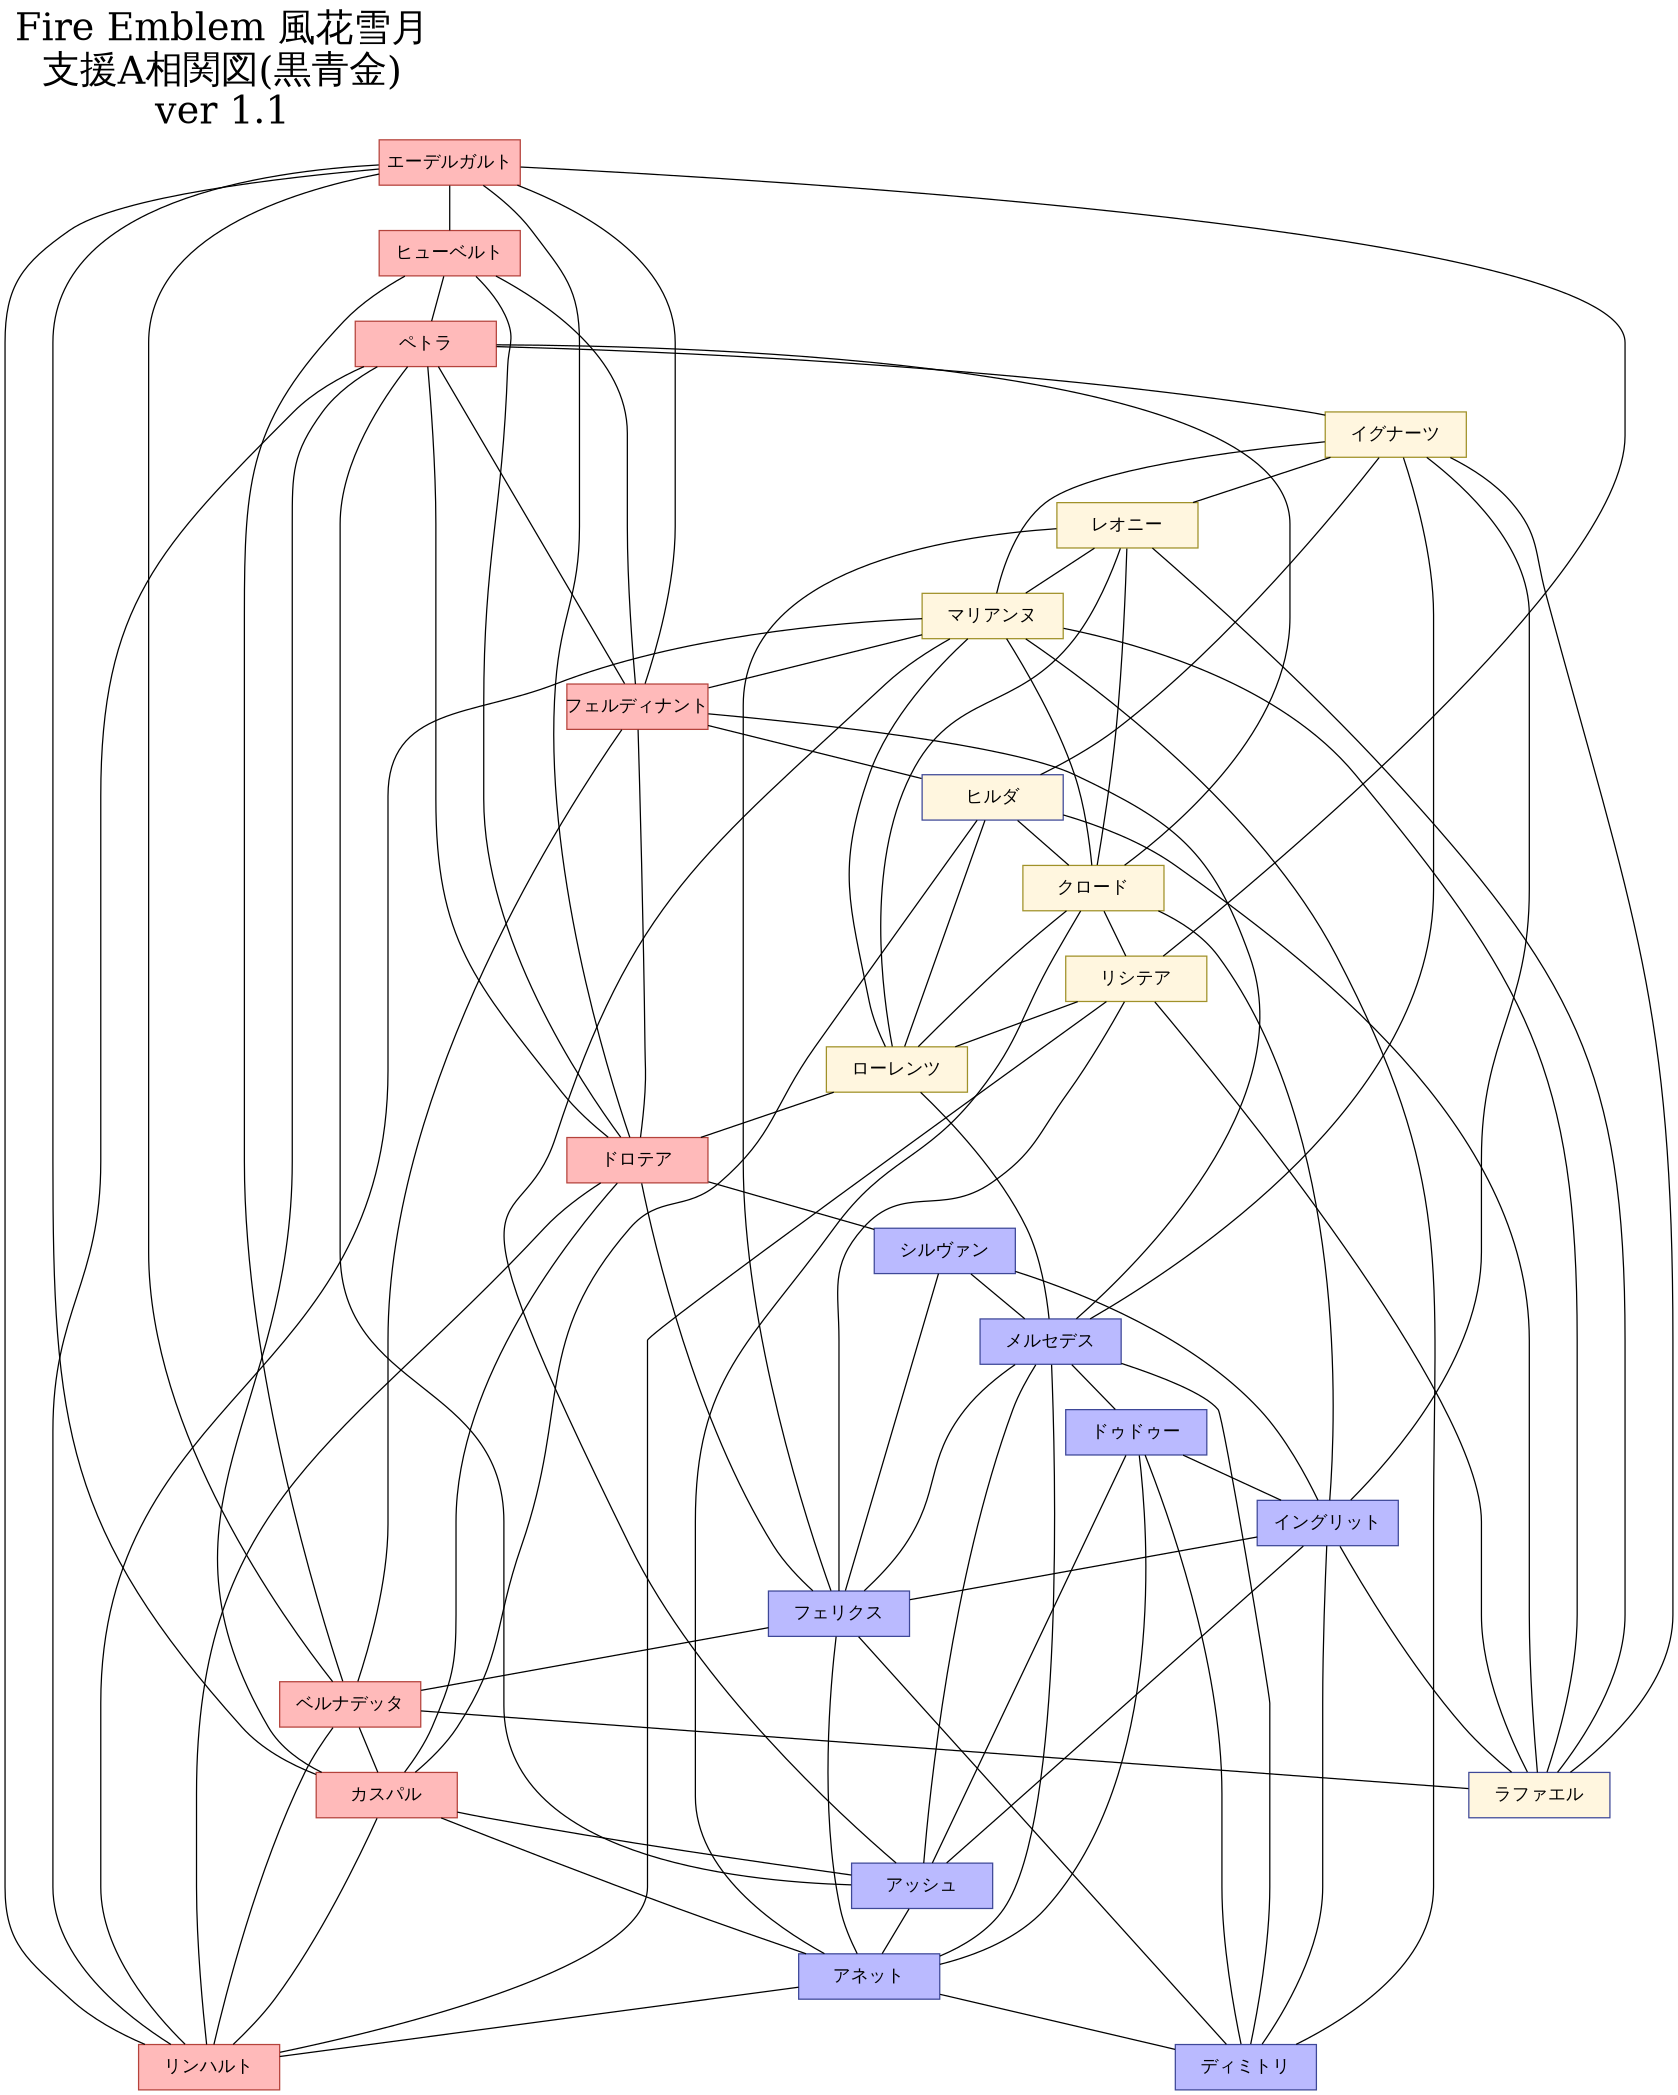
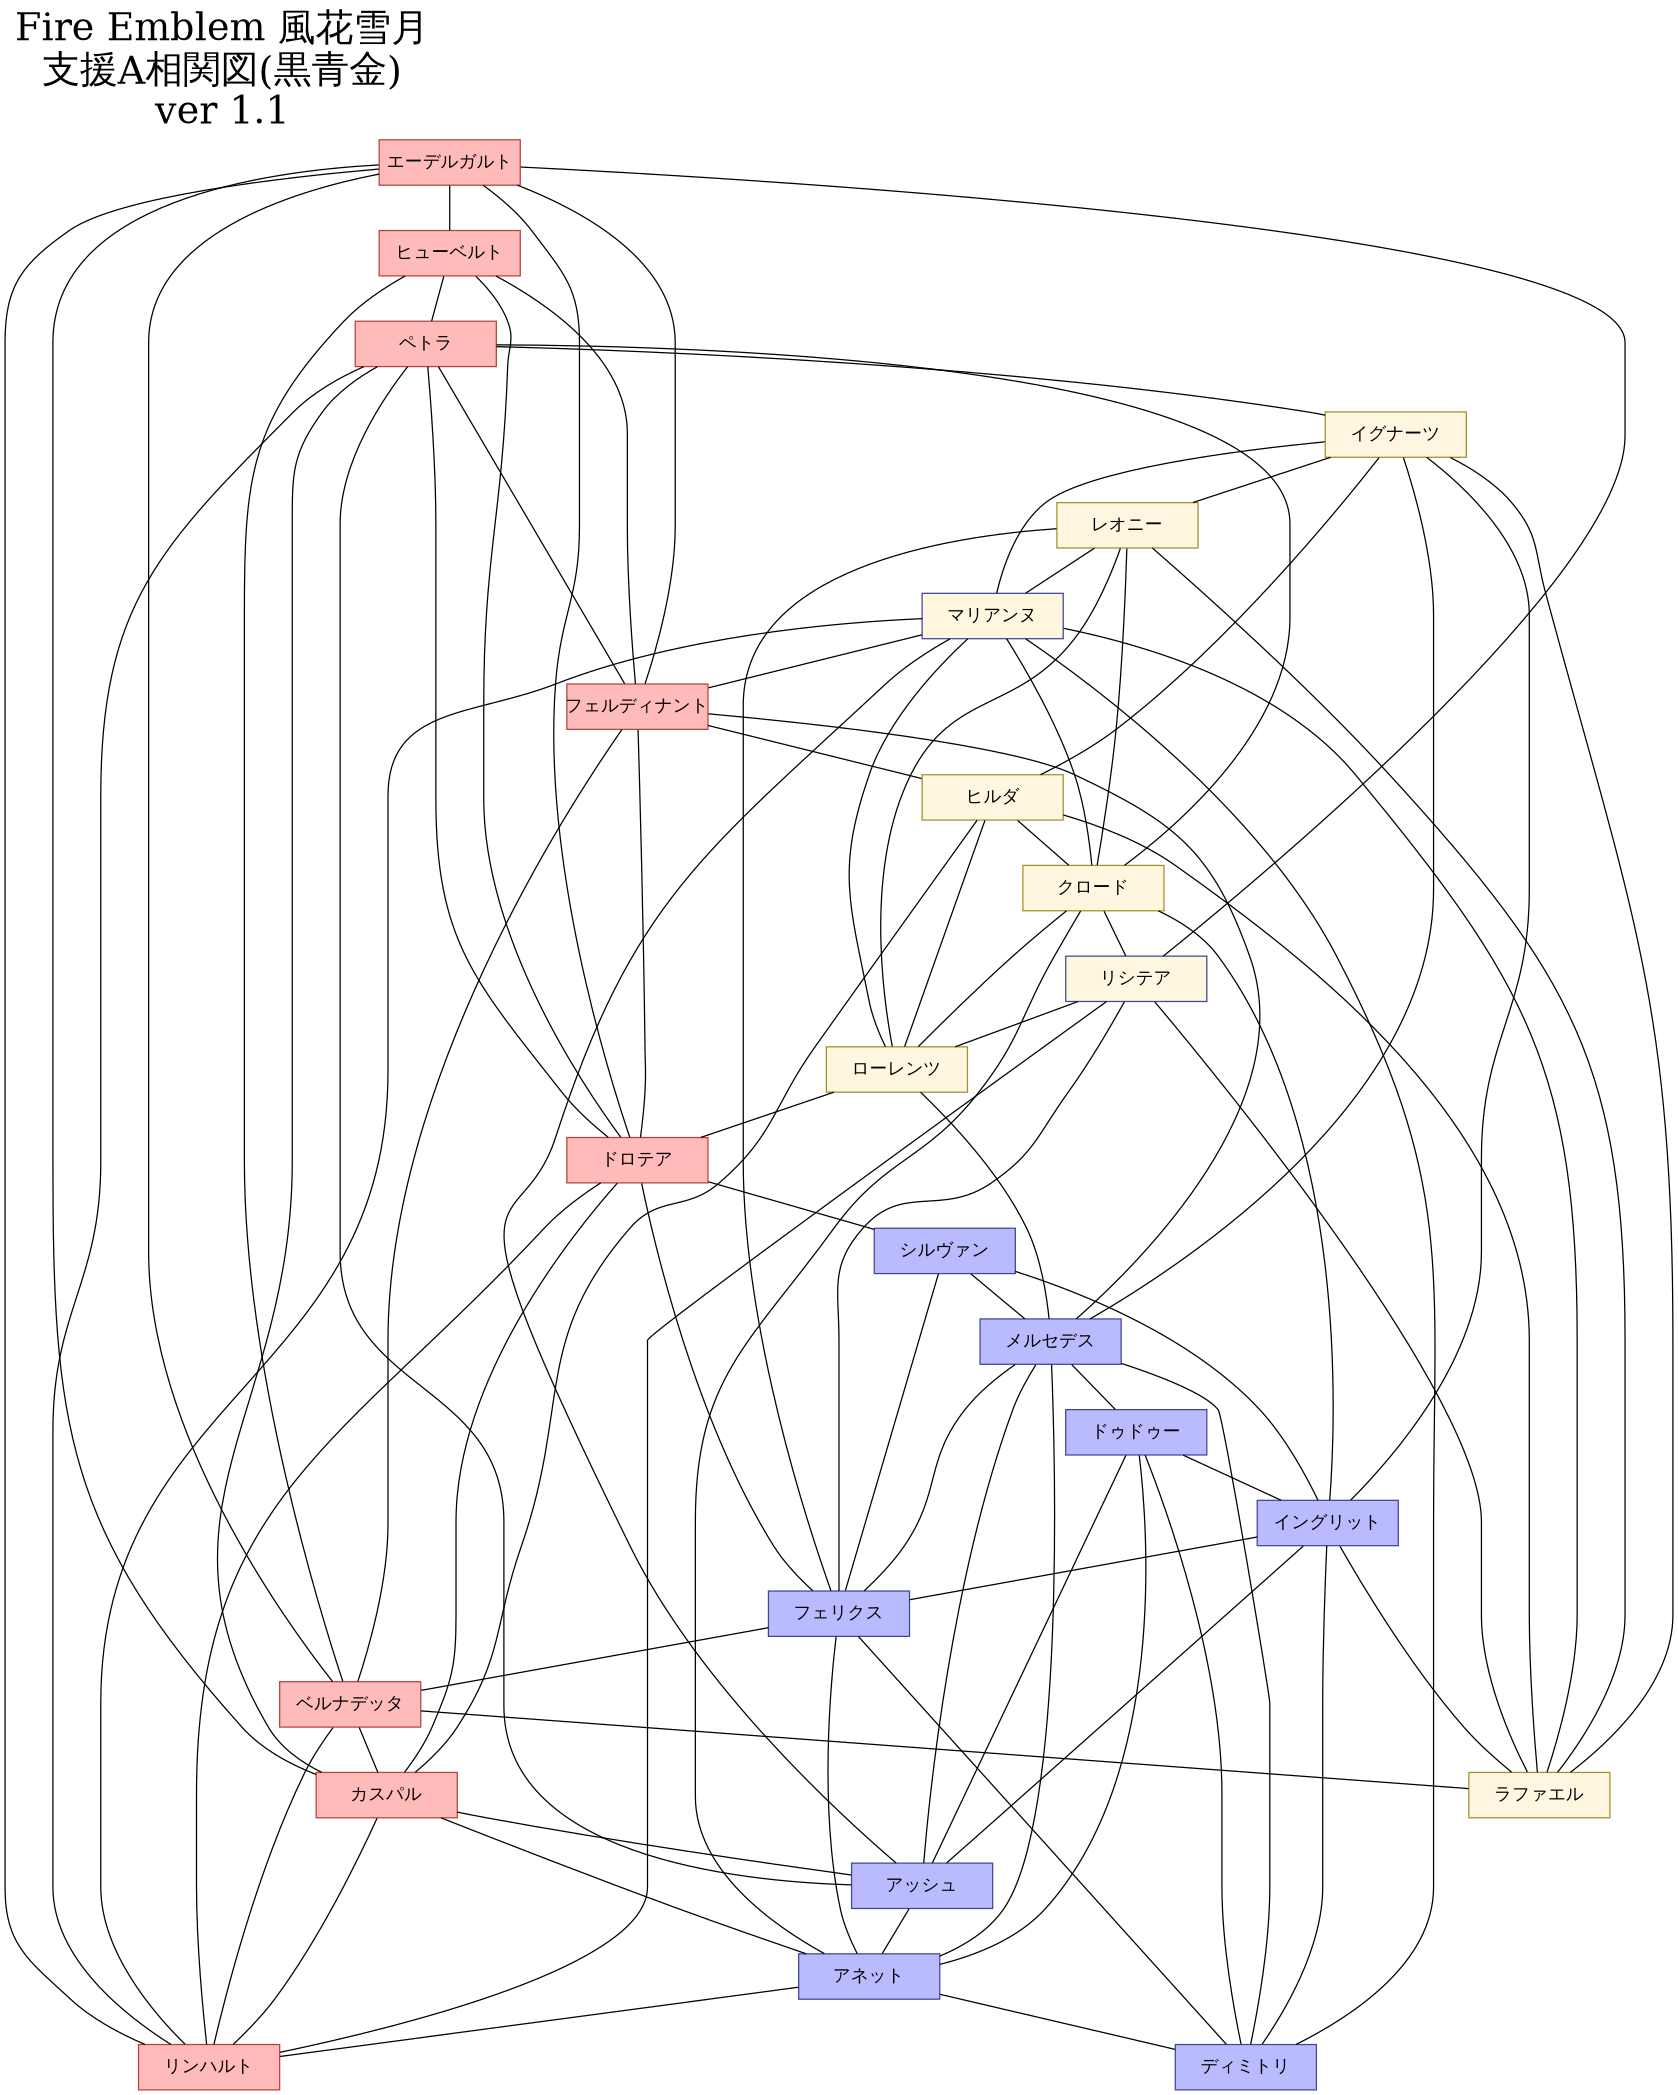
node "マリアンヌ": color #a09129 -> #3e4898
node "ヒルダ": color #3e4898 -> #a09129
node "リシテア": color #a09129 -> #3e4898
node "ラファエル": color #3e4898 -> #a09129
